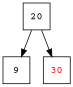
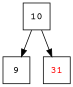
node "20": label "20" -> "10"
node "30": label "30" -> "31"
